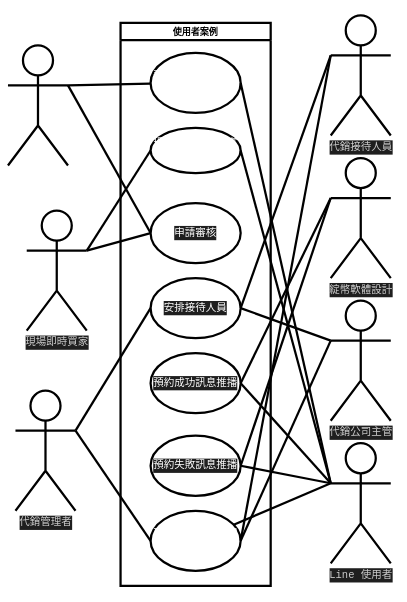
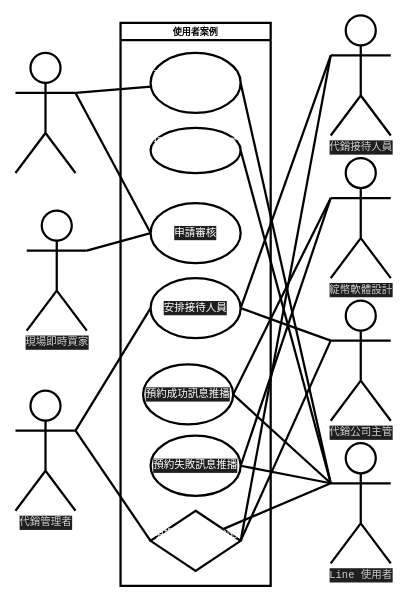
node "預約型買家": moved (38, 105) -> (45, 113)
edge "現場即時買家填寫申請" -- "現場即時買家": removed
node "預約成功訊息推播": moved (195, 383) -> (188, 394)
node "現場即時買家分配接待人員": shape ellipse -> diamond
